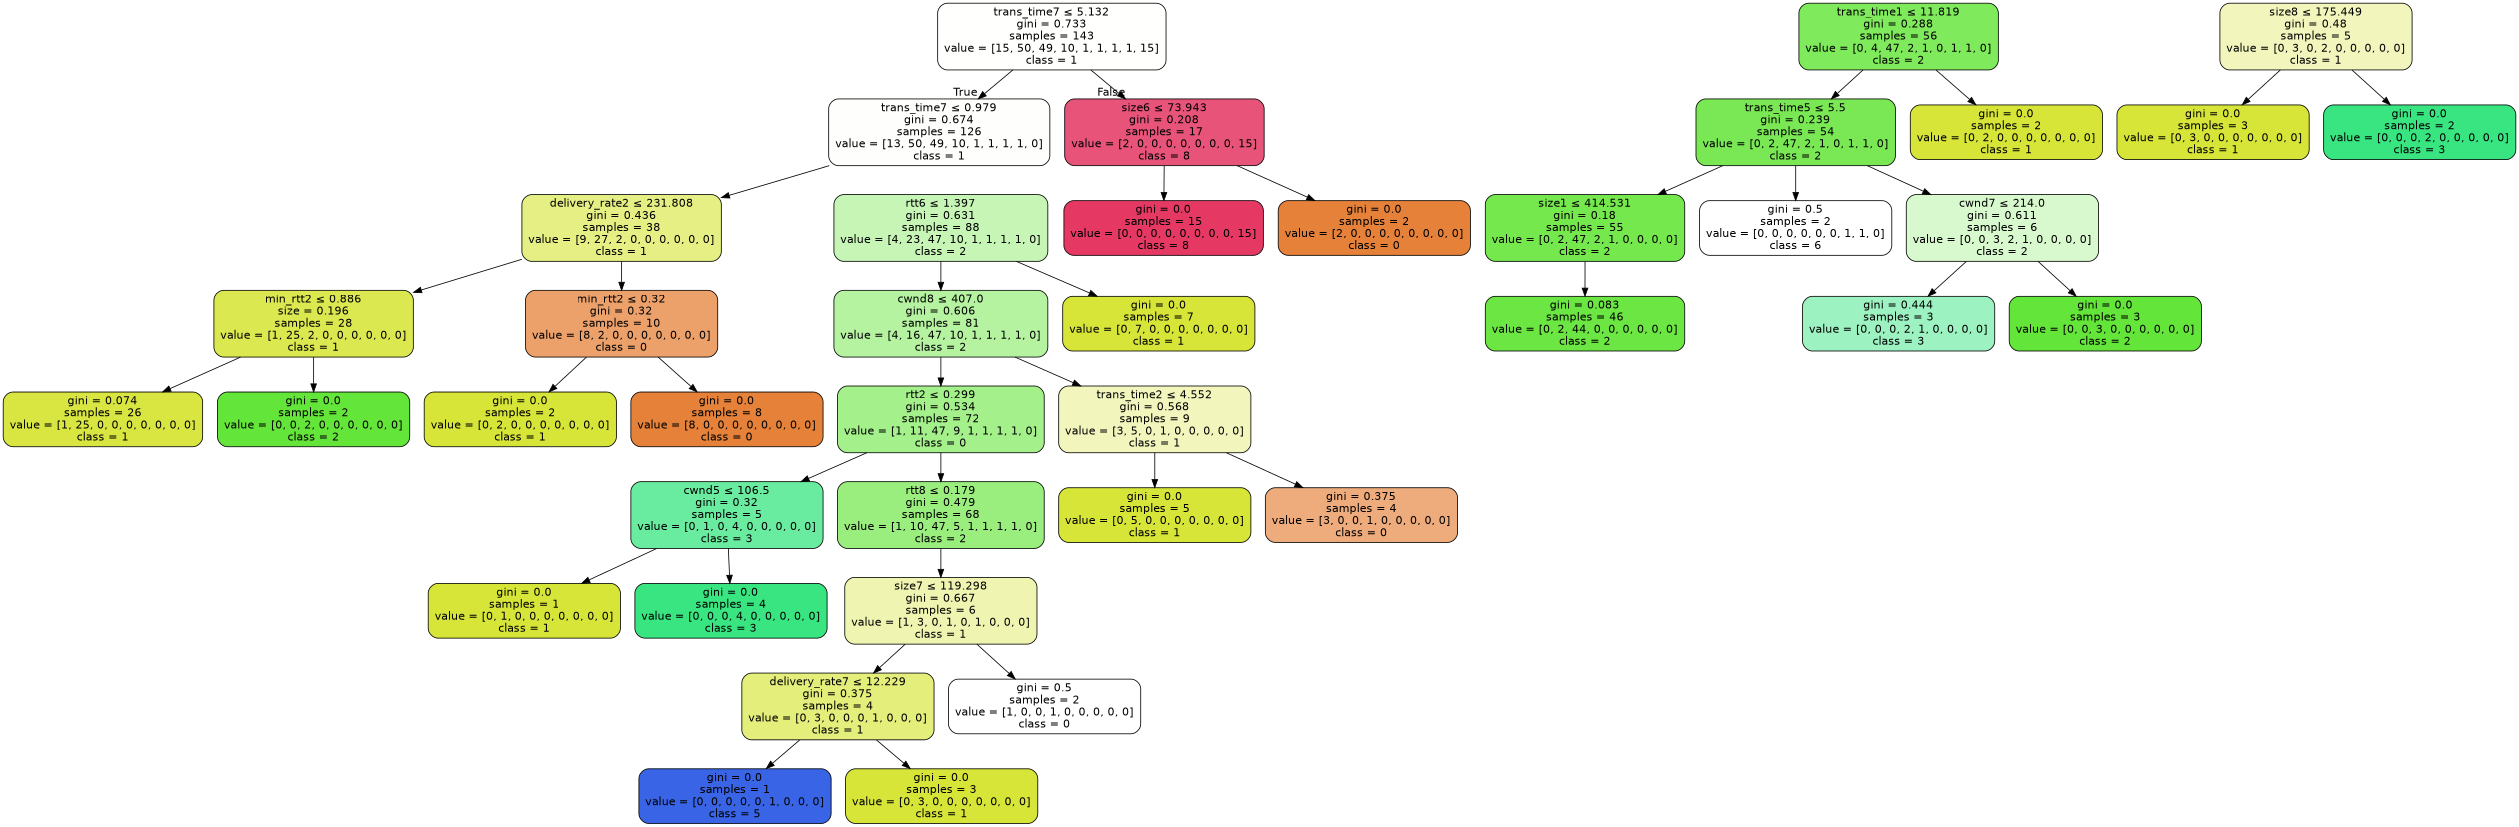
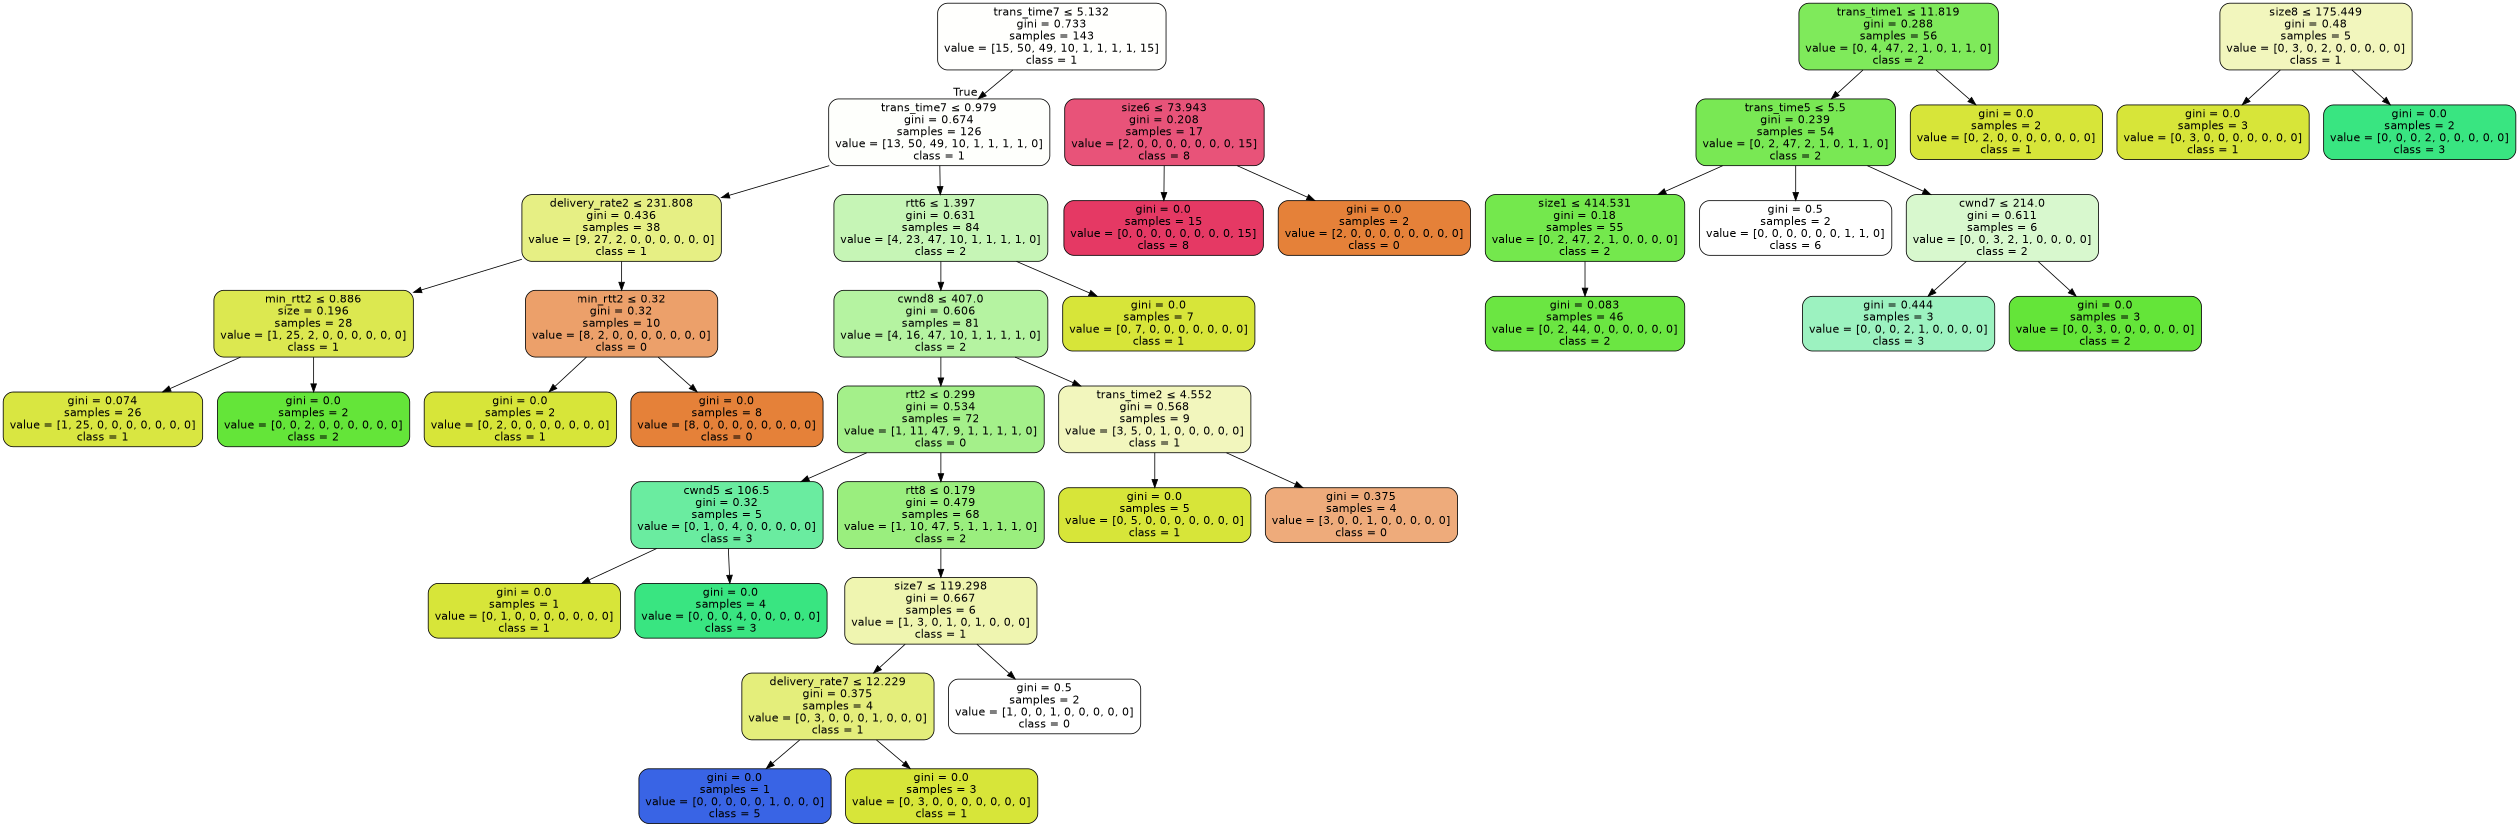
edge "trans_time7 ≤ 5.132" -> "size6 ≤ 73.943": removed
edge "trans_time7 ≤ 0.979" -> "rtt6 ≤ 1.397": added
node "rtt6 ≤ 1.397": text "samples = 88" -> "samples = 84"
